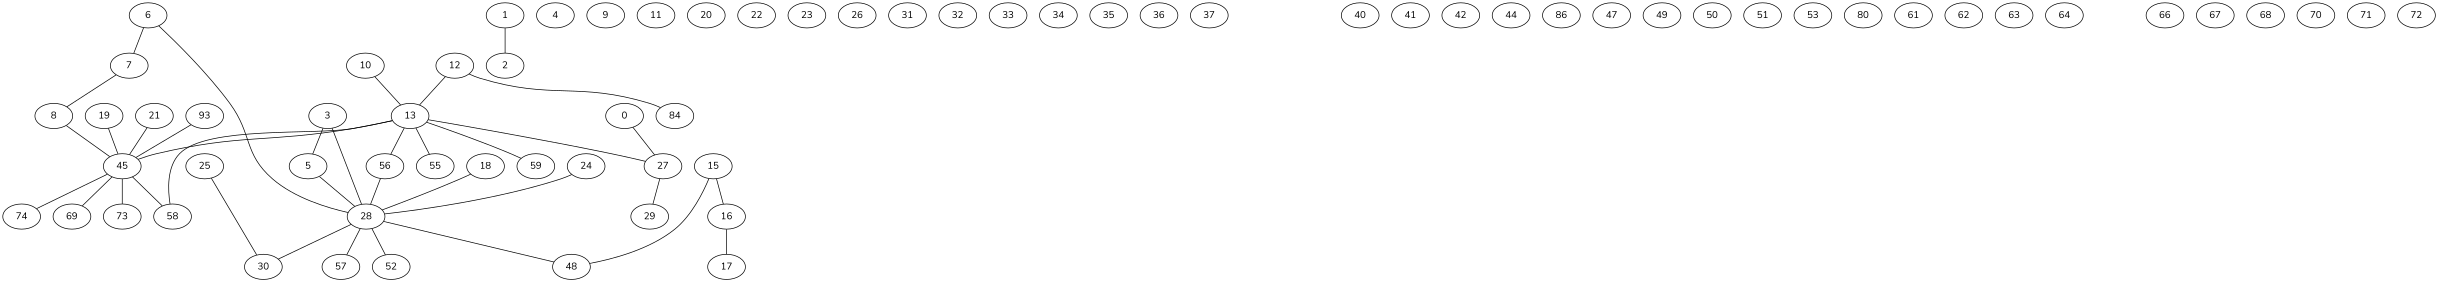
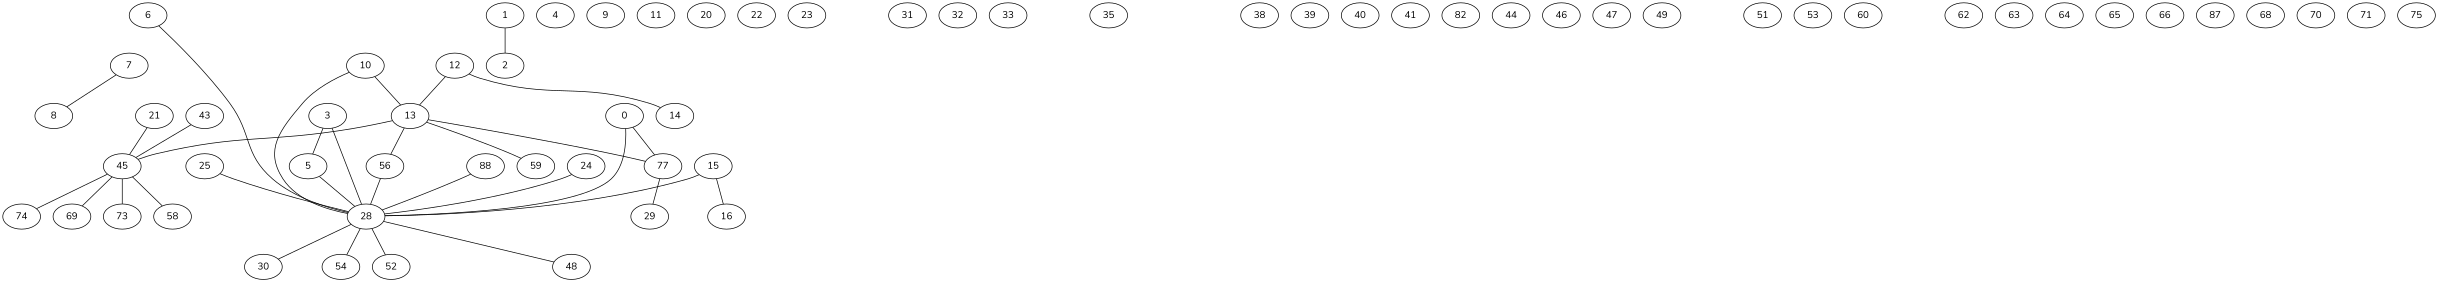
node "26": removed
node "34": removed
node "36": removed
node "37": removed
node "38": added
node "39": added
node "42": label "42" -> "82"
node "86": label "86" -> "46"
node "50": removed
node "80": label "80" -> "60"
node "61": removed
node "65": added
node "67": label "67" -> "87"
node "72": label "72" -> "75"
edge "6" -- "7": removed
node "19": removed
node "93": label "93" -> "43"
node "84": label "84" -> "14"
edge "13" -- "58": removed
edge "8" -- "45": removed
edge "10" -- "28": added
node "55": removed
node "18": label "18" -> "88"
node "27": label "27" -> "77"
edge "0" -- "28": added
edge "25" -- "30": now "25" -- "28"
edge "15" -- "48": now "15" -- "28"
node "57": label "57" -> "54"
node "17": removed
